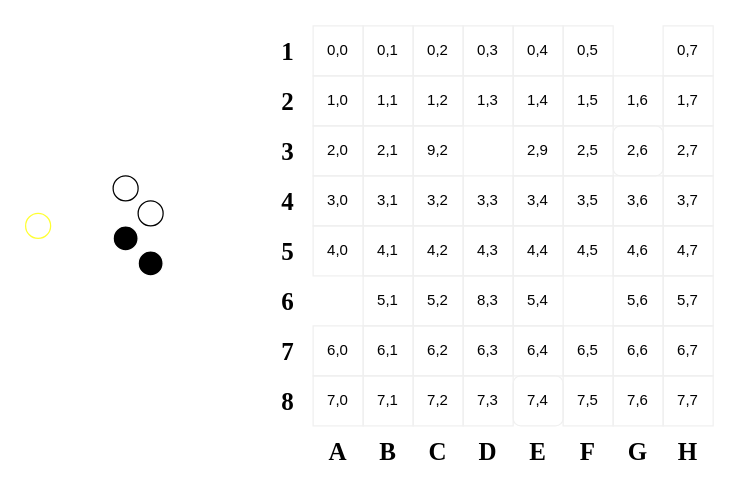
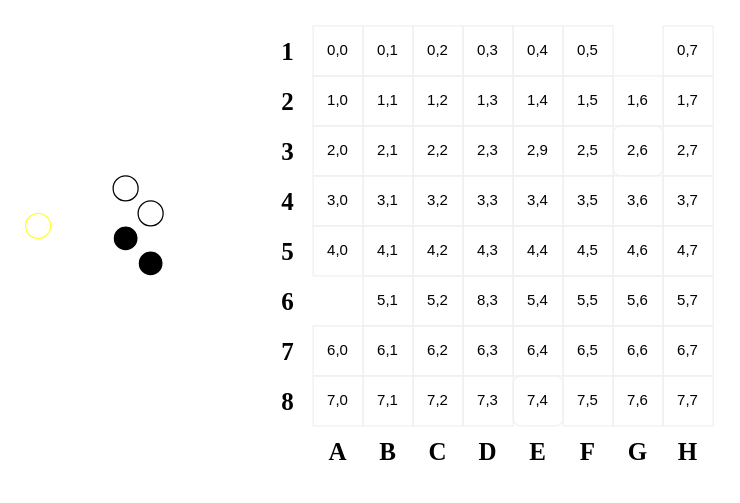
node "9,2": label "9,2" -> "2,2"
node "2,3": added
node "5,5": added
